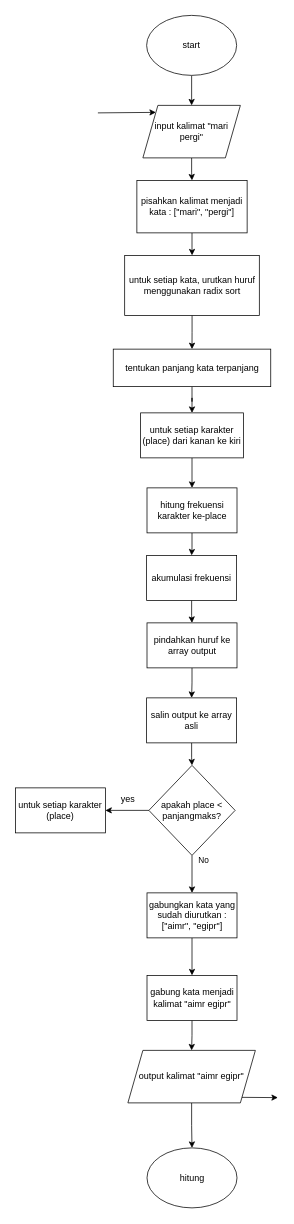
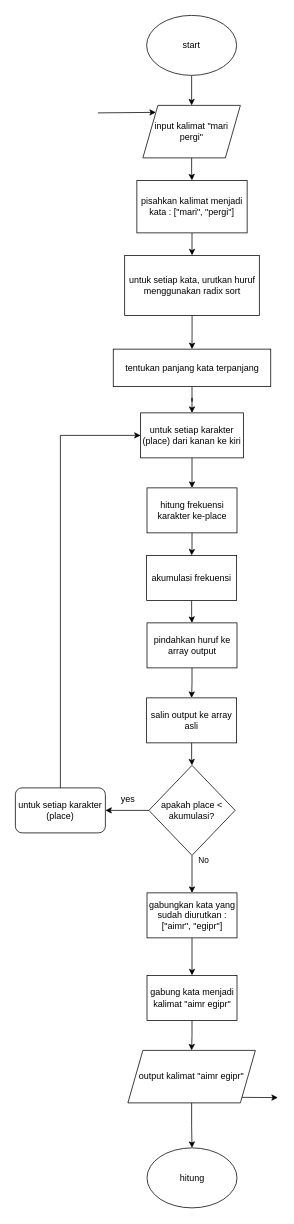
edge "untuk setiap karakter (place)" -> "untuk setiap karakter (place) dari kanan ke kiri": added
node "untuk setiap karakter (place)": shape rectangle -> rounded rectangle
node "apakah place < panjangmaks?": label "apakah place < panjangmaks?" -> "apakah place < akumulasi?"
